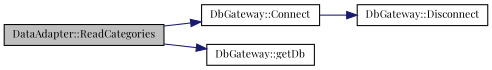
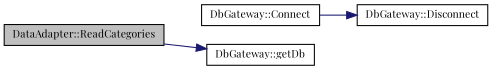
edge "DataAdapter::ReadCategories" -> "DbGateway::Connect": removed
